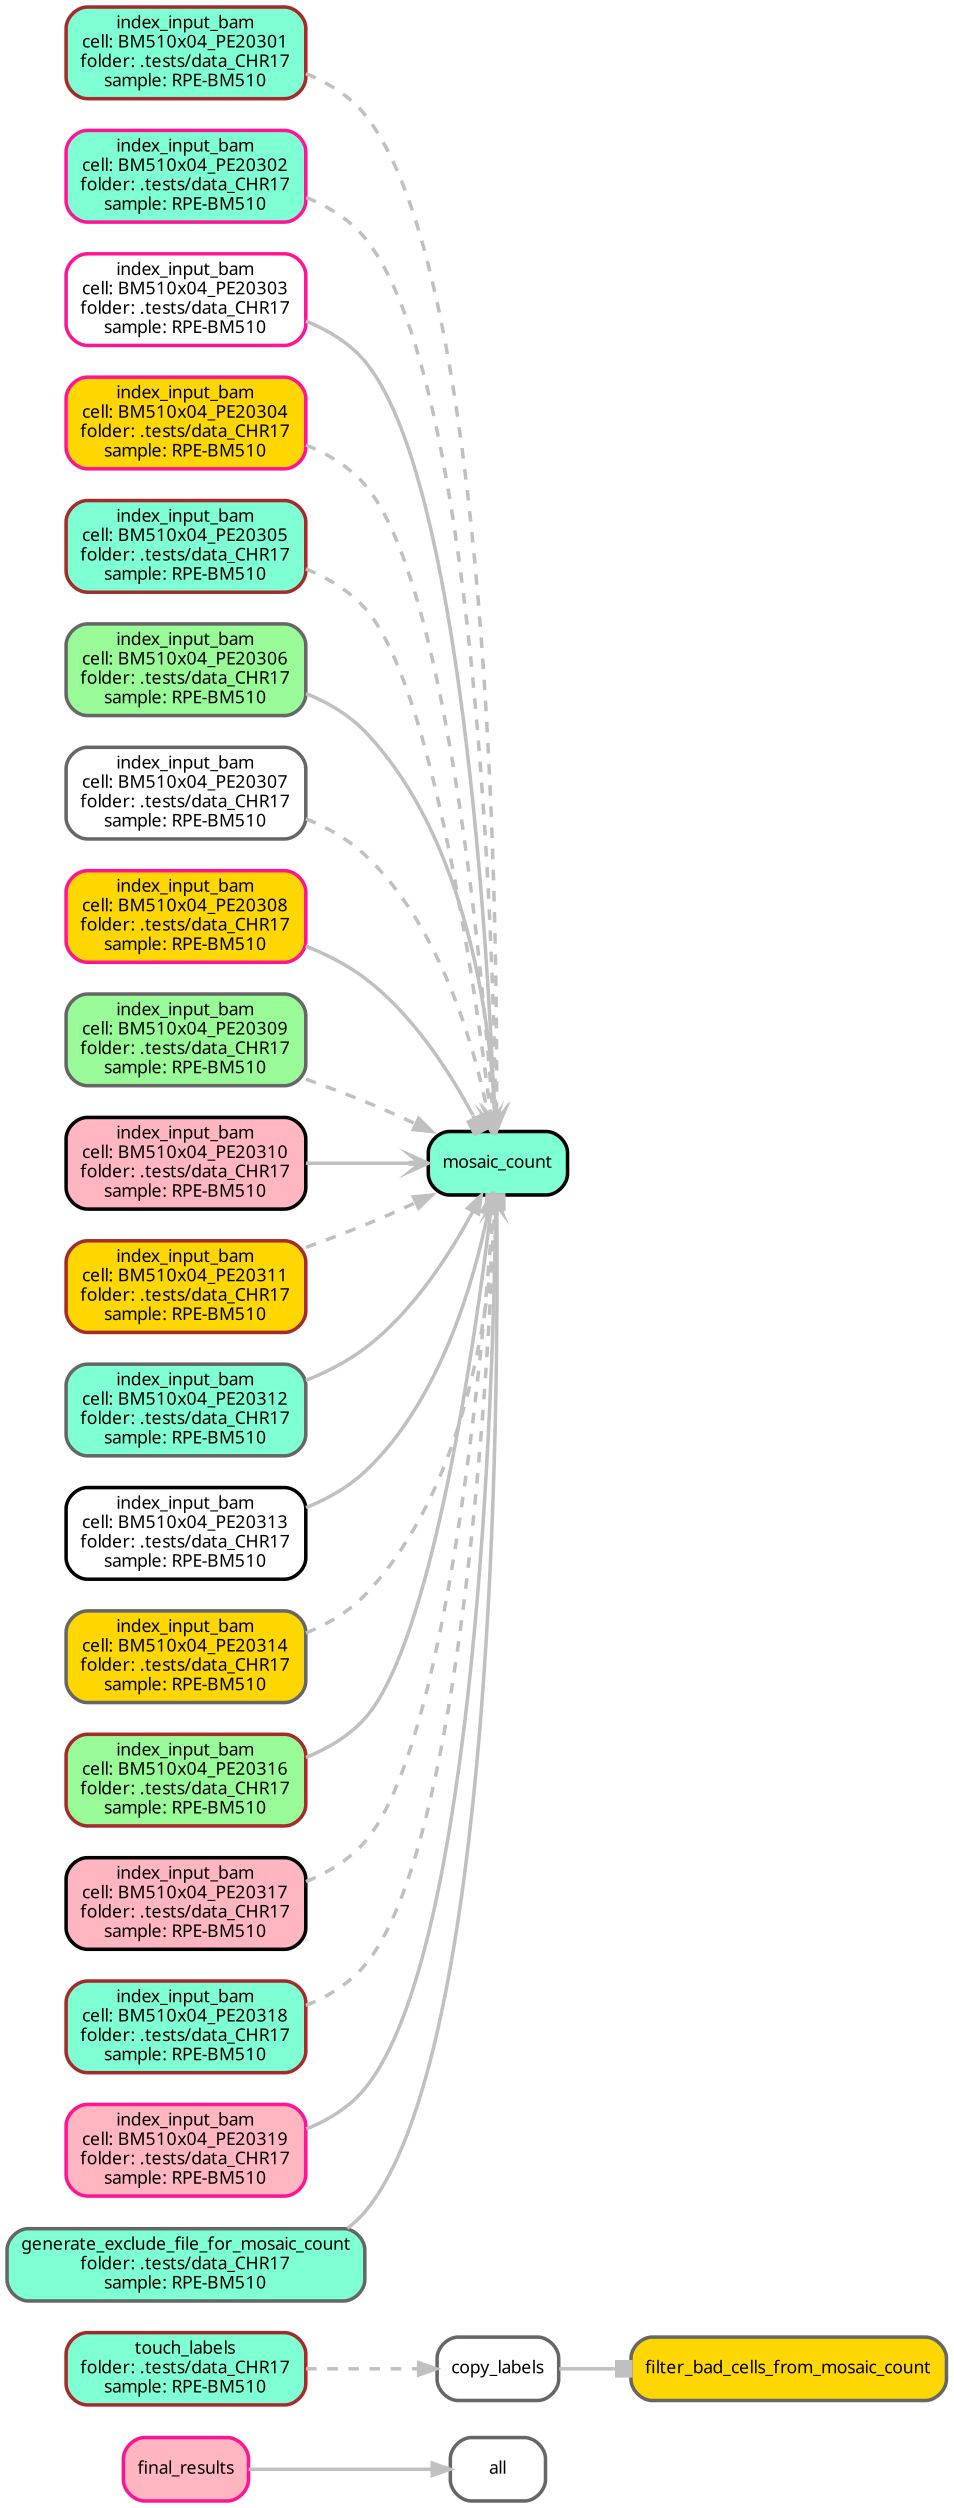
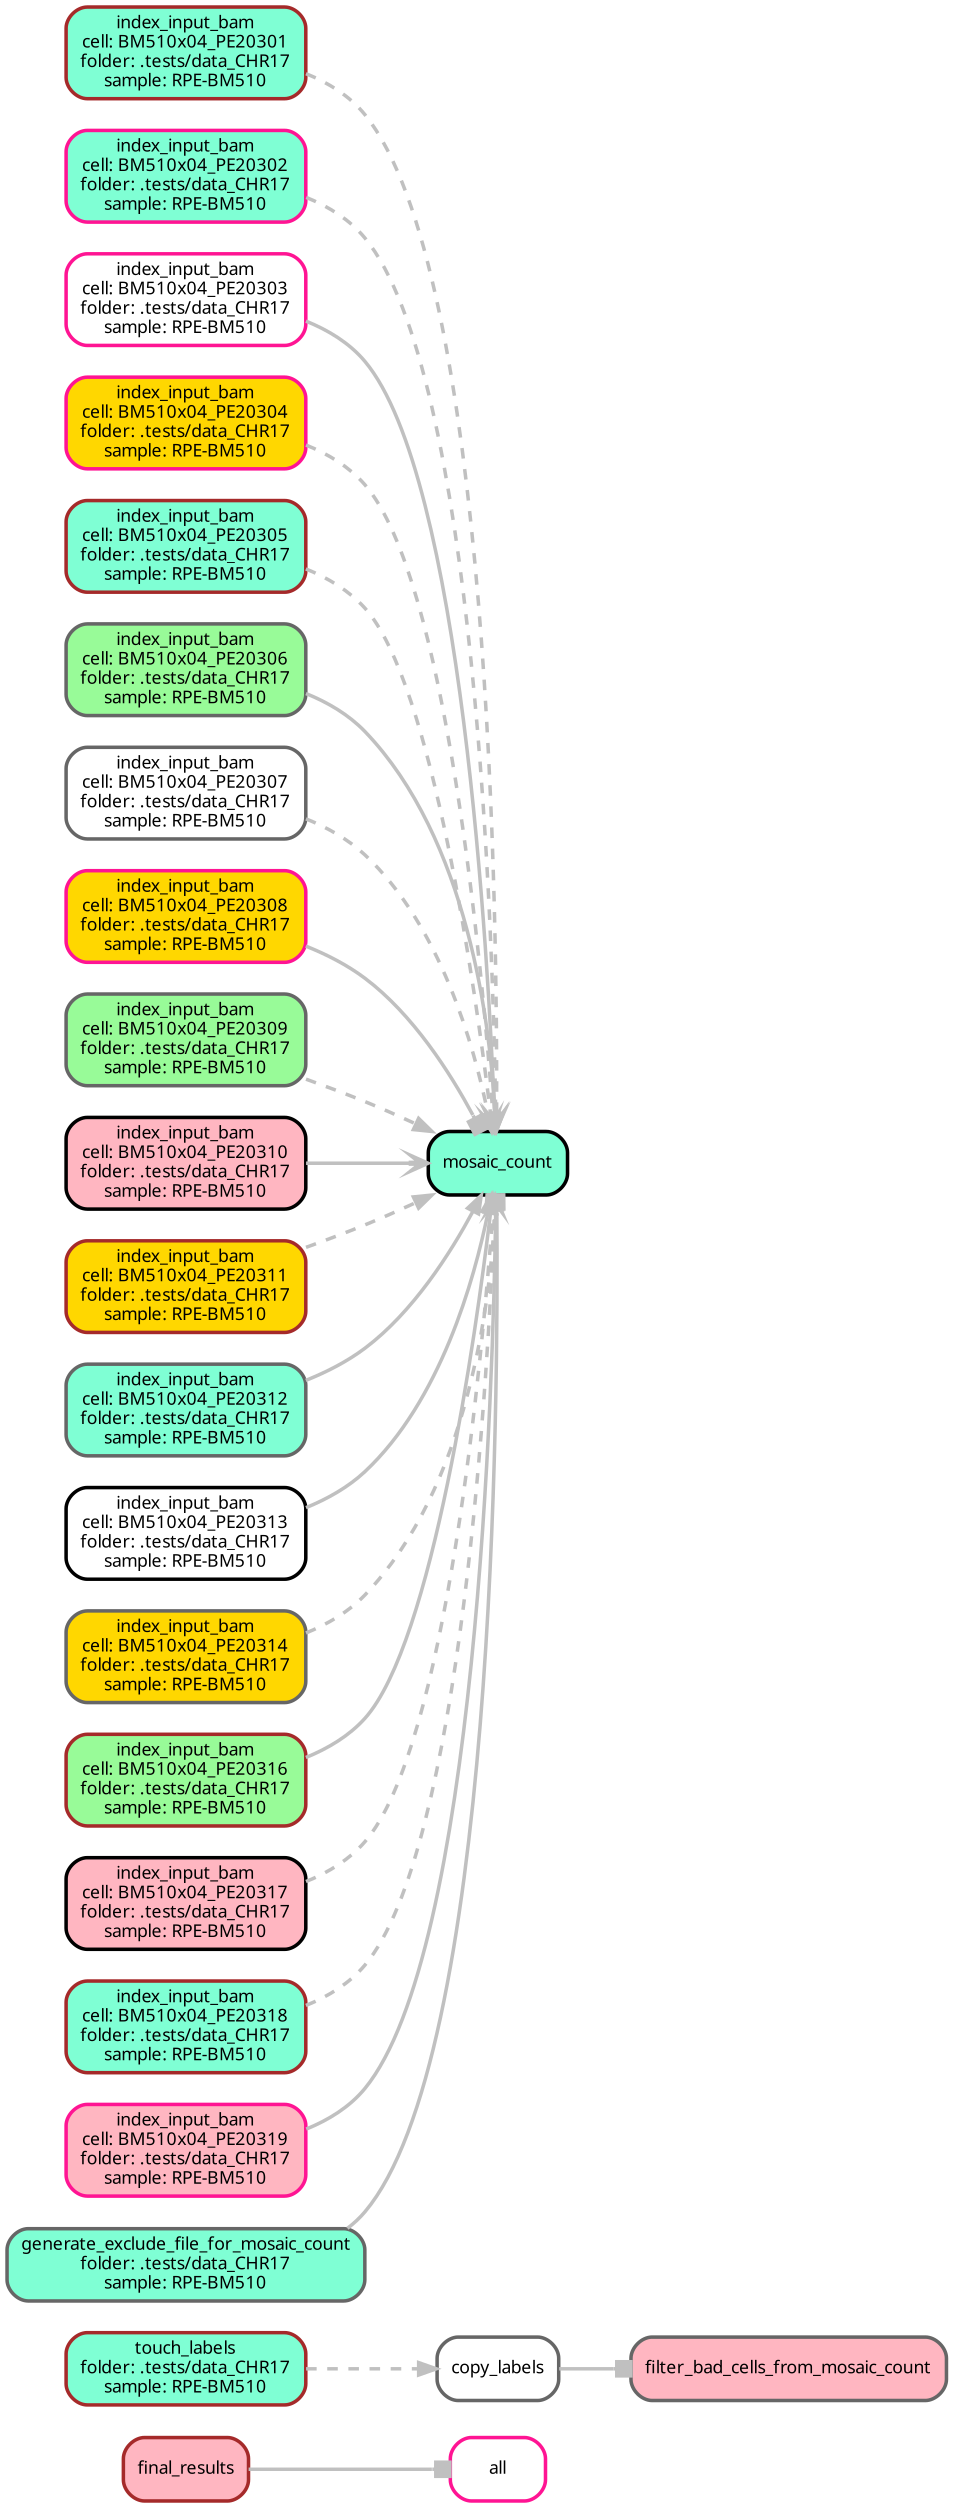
node "filter_bad_cells_from_mosaic_count": fillcolor gold -> lightpink
node "final_results": color deeppink -> brown
edge "final_results" -> "all": arrowhead normal -> box
node "all": color gray40 -> deeppink
